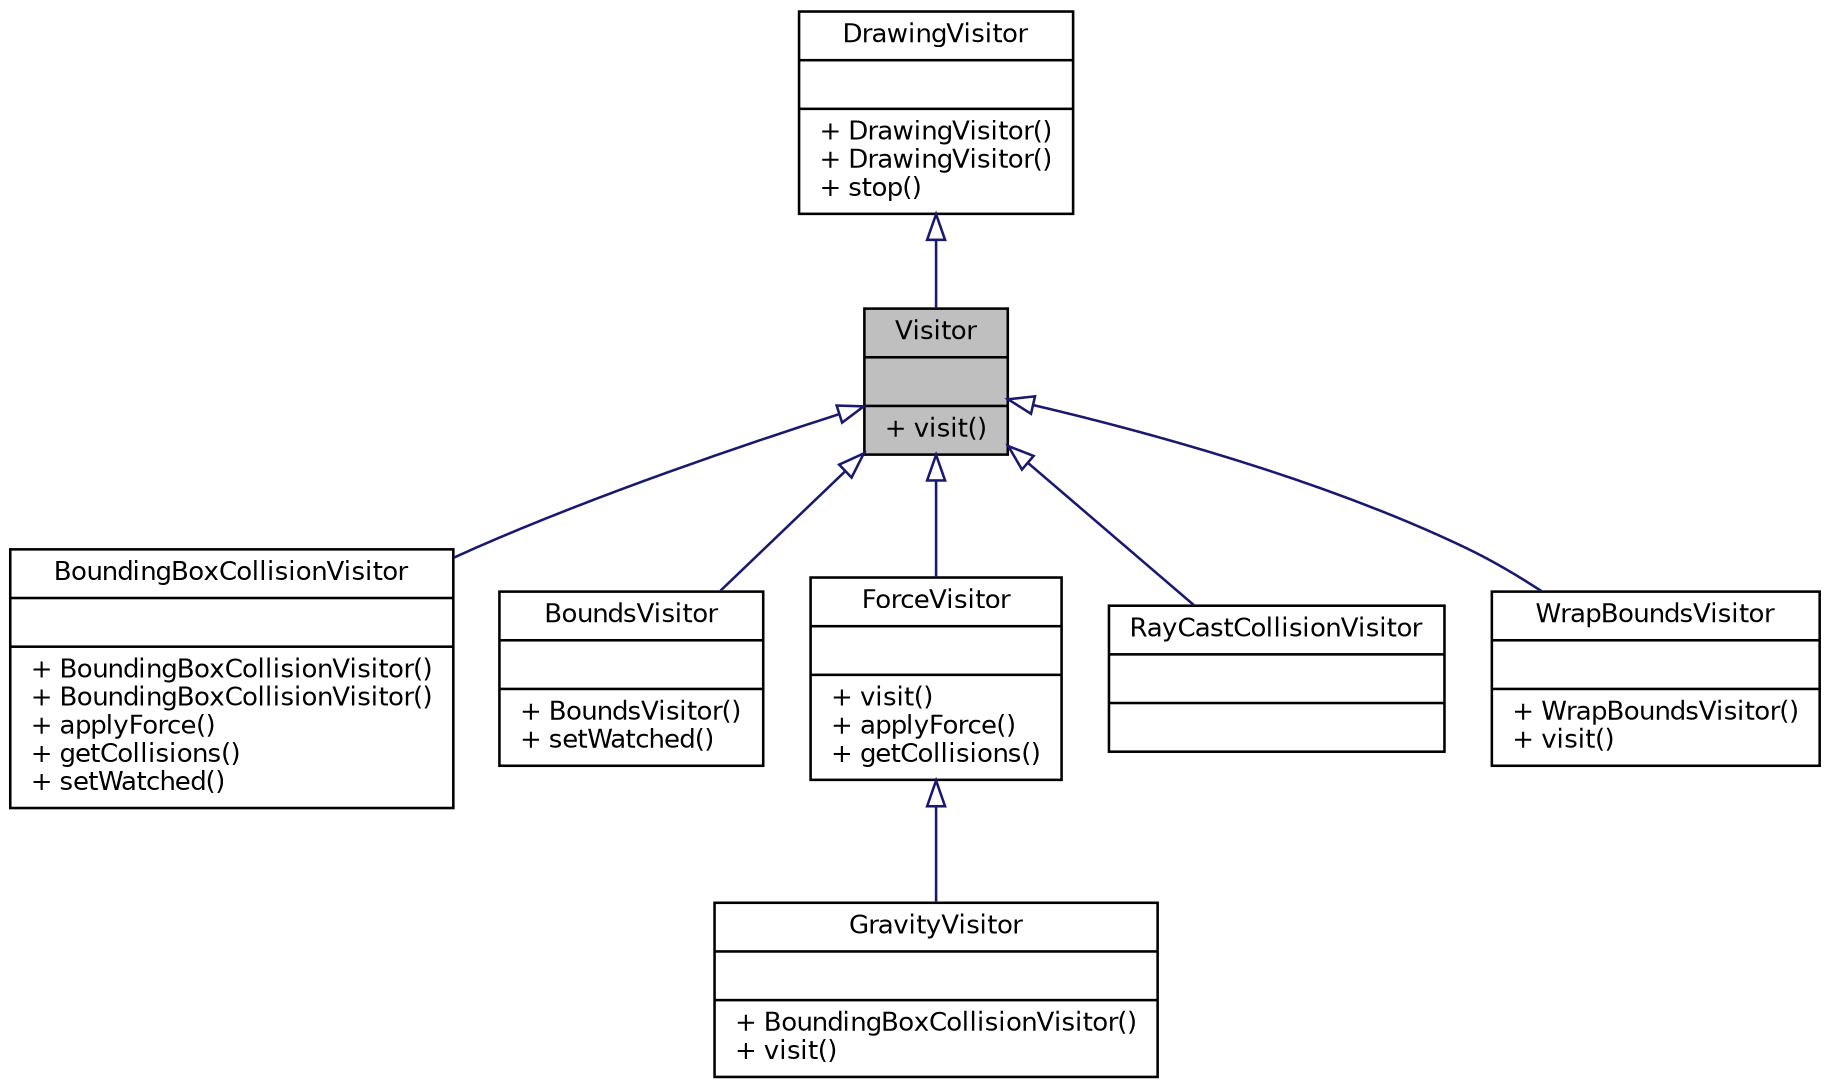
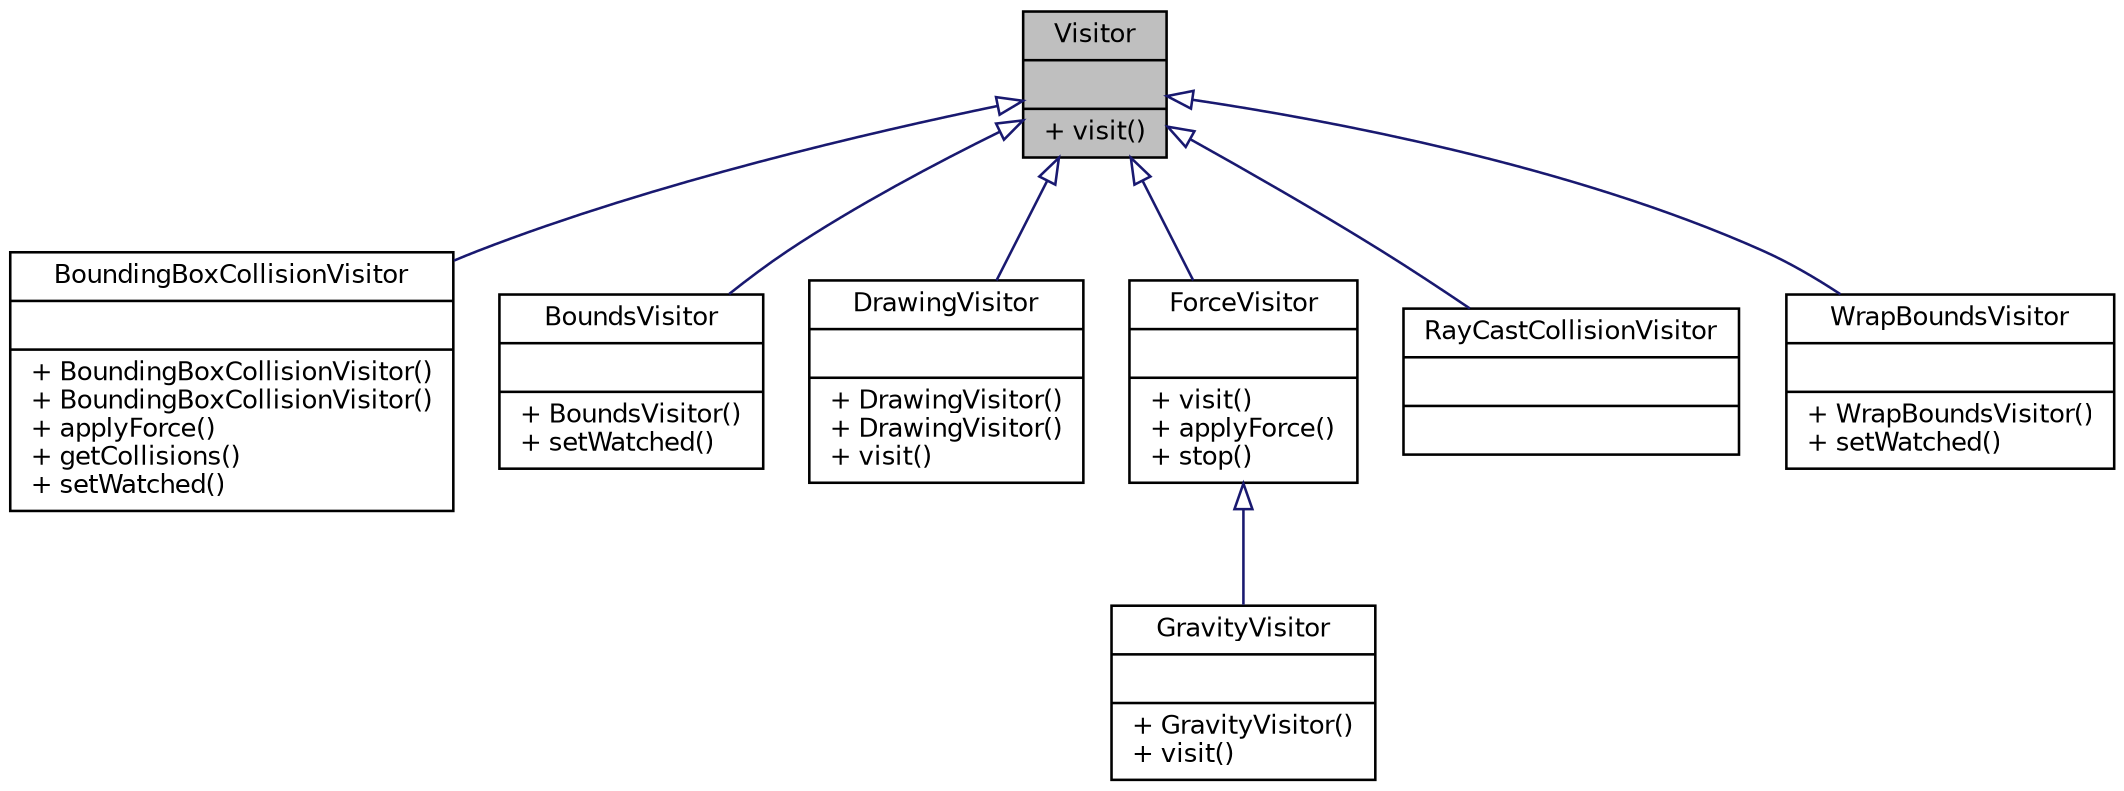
node "DrawingVisitor": text "+ stop()" -> "+ visit()"
edge "Visitor" -> "DrawingVisitor": reversed
node "WrapBoundsVisitor": text "+ visit()" -> "+ setWatched()"
node "ForceVisitor": text "+ getCollisions()" -> "+ stop()"
node "GravityVisitor": text "+ BoundingBoxCollisionVisitor()" -> "+ GravityVisitor()"
